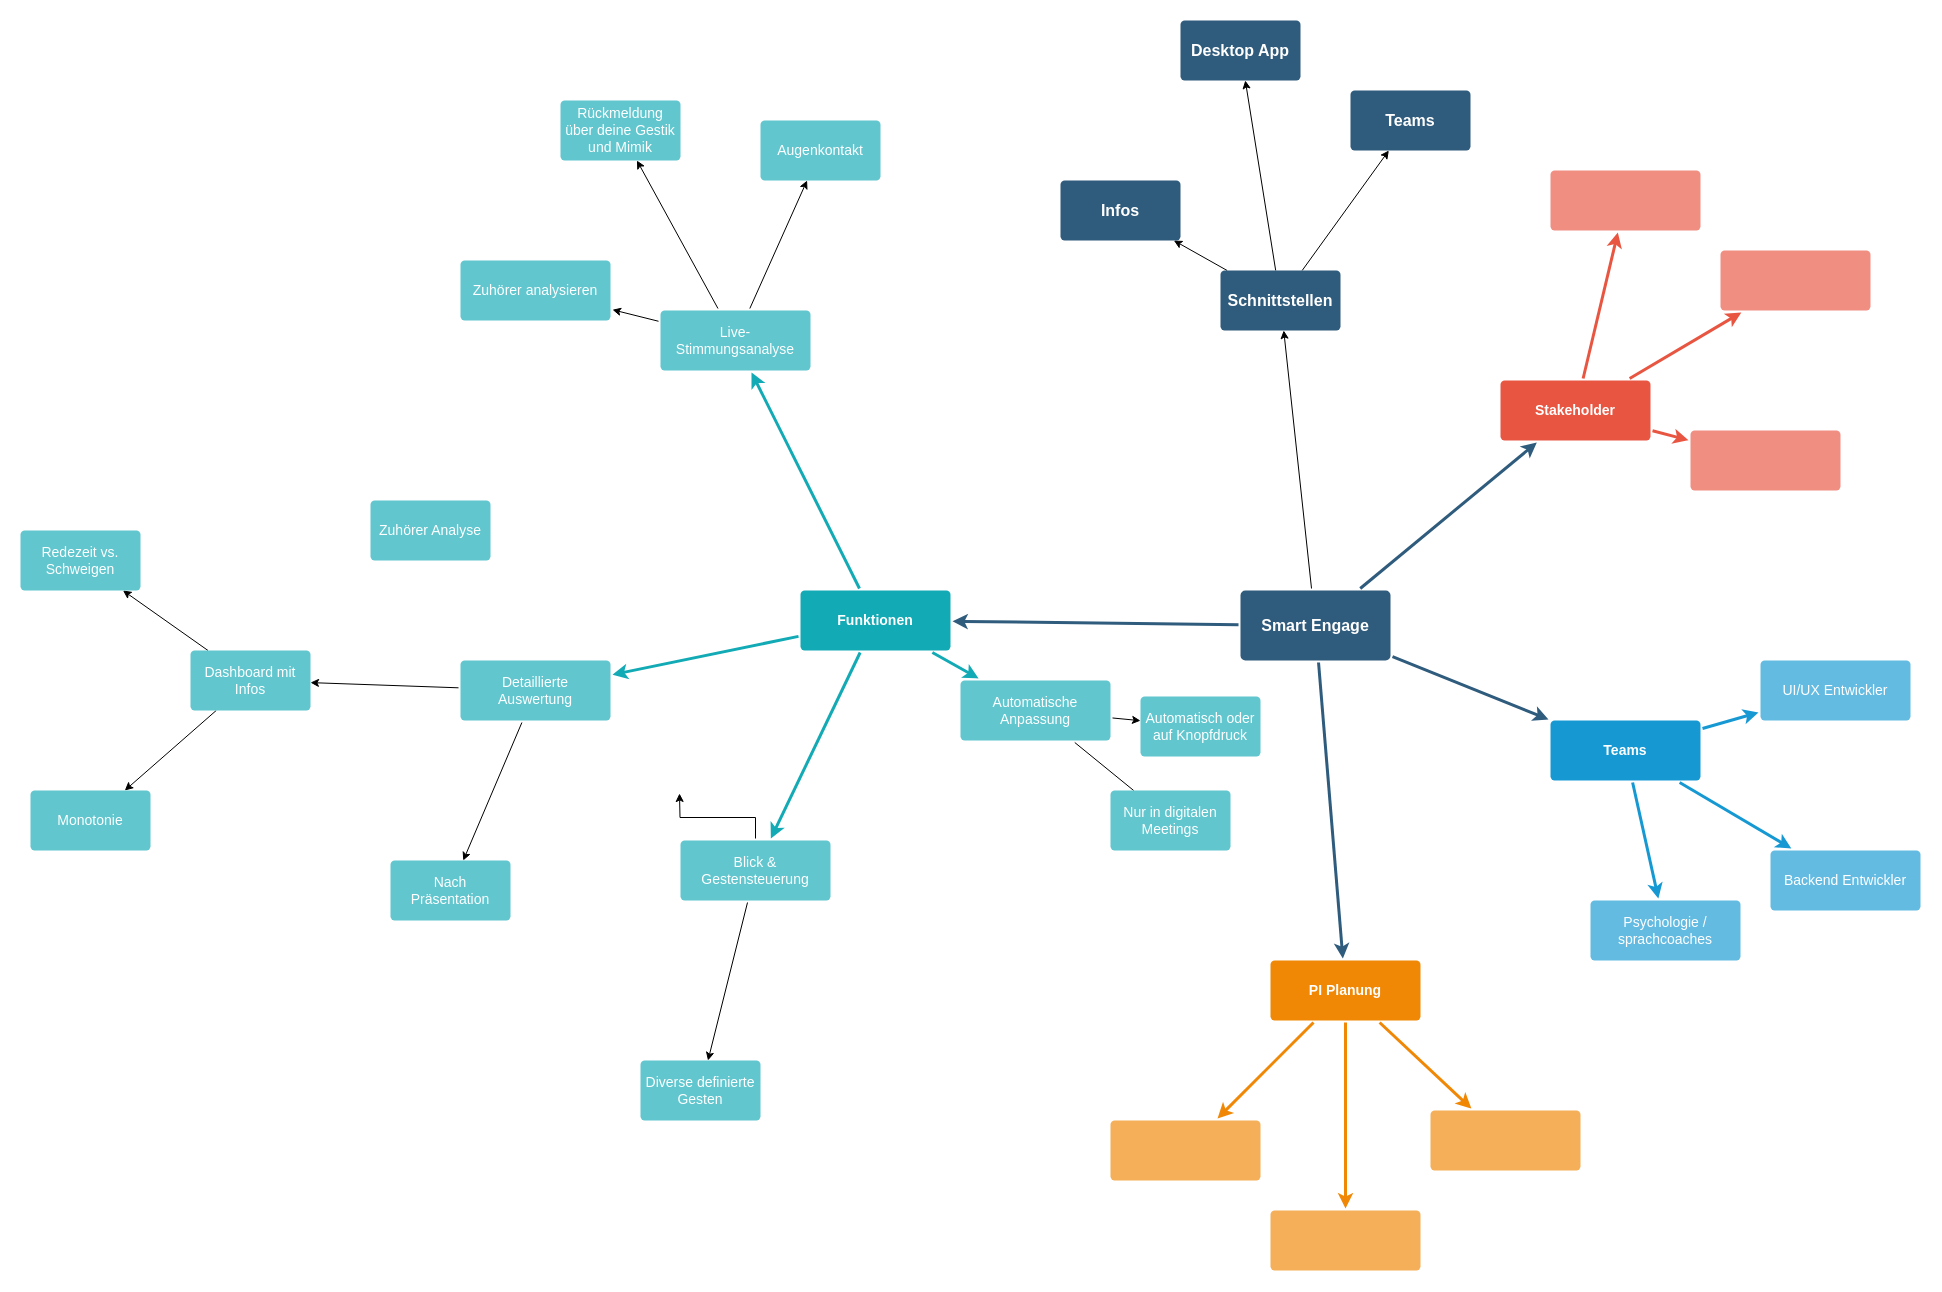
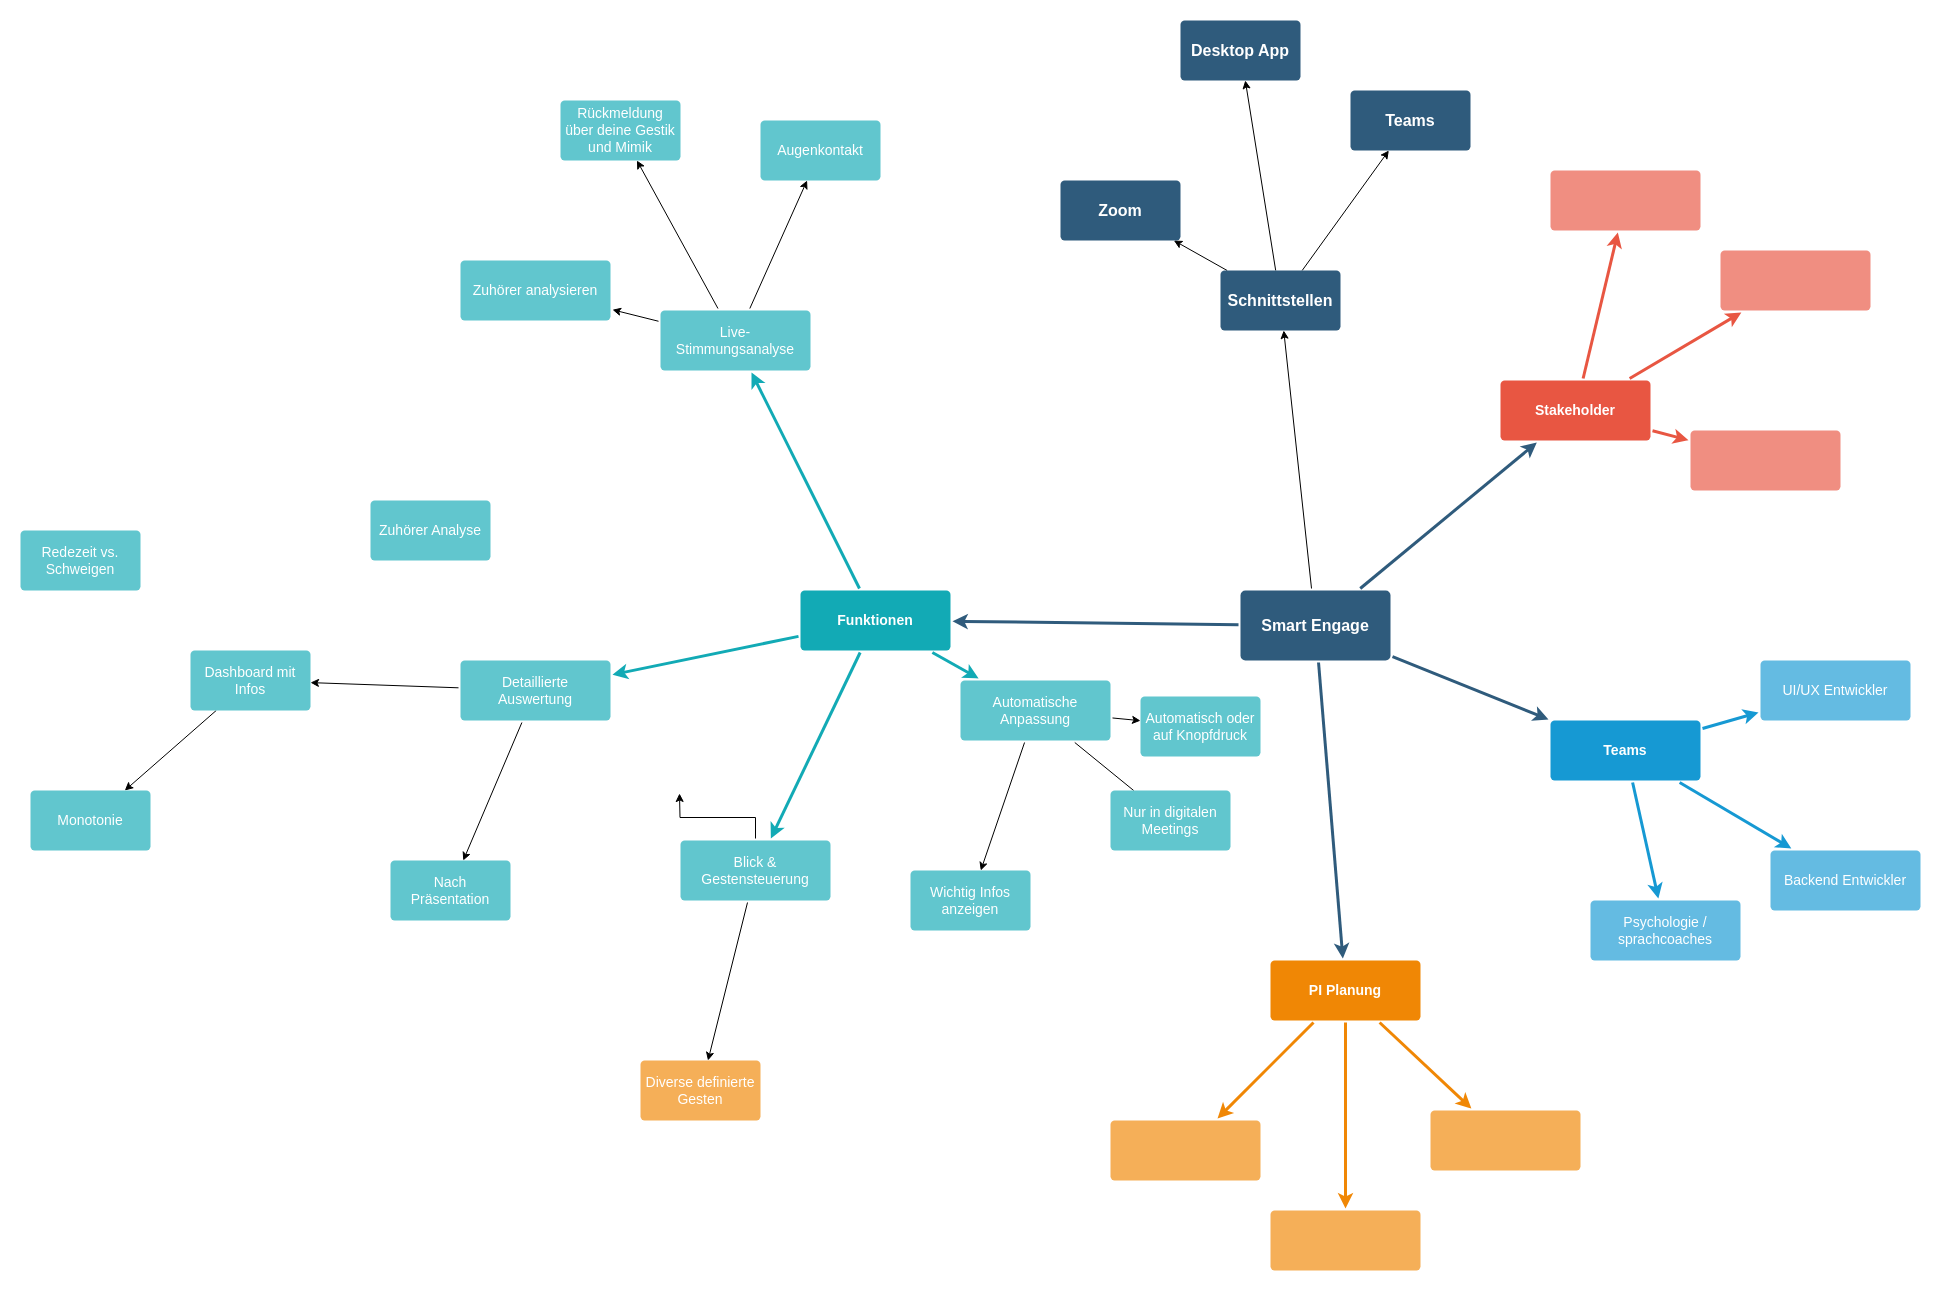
node "Infos": label "Infos" -> "Zoom"
edge "Dashboard mit Infos" -> "Redezeit vs. Schweigen": removed
edge "Automatische Anpassung" -> "Wichtig Infos anzeigen": added
node "Wichtig Infos anzeigen": added
node "Diverse definierte Gesten": fillcolor #61c6ce -> #f5af58
